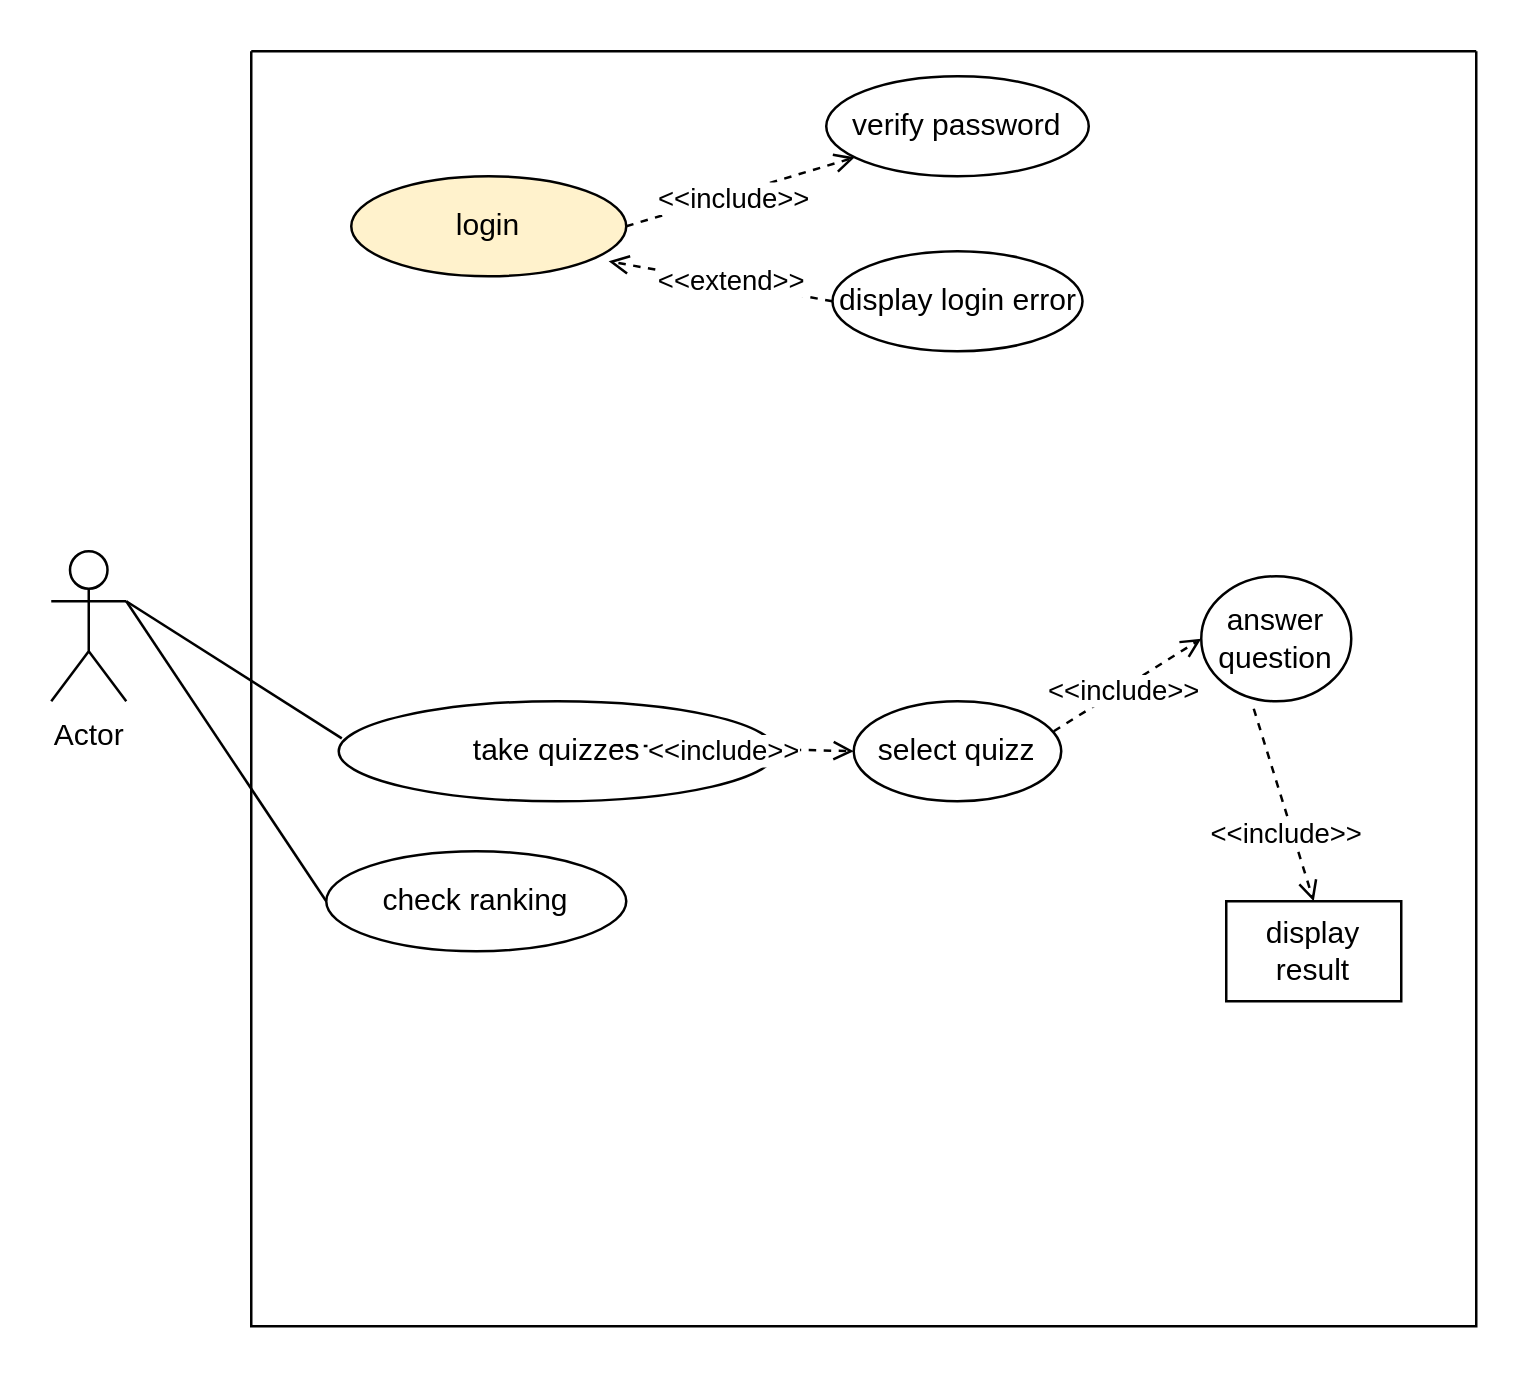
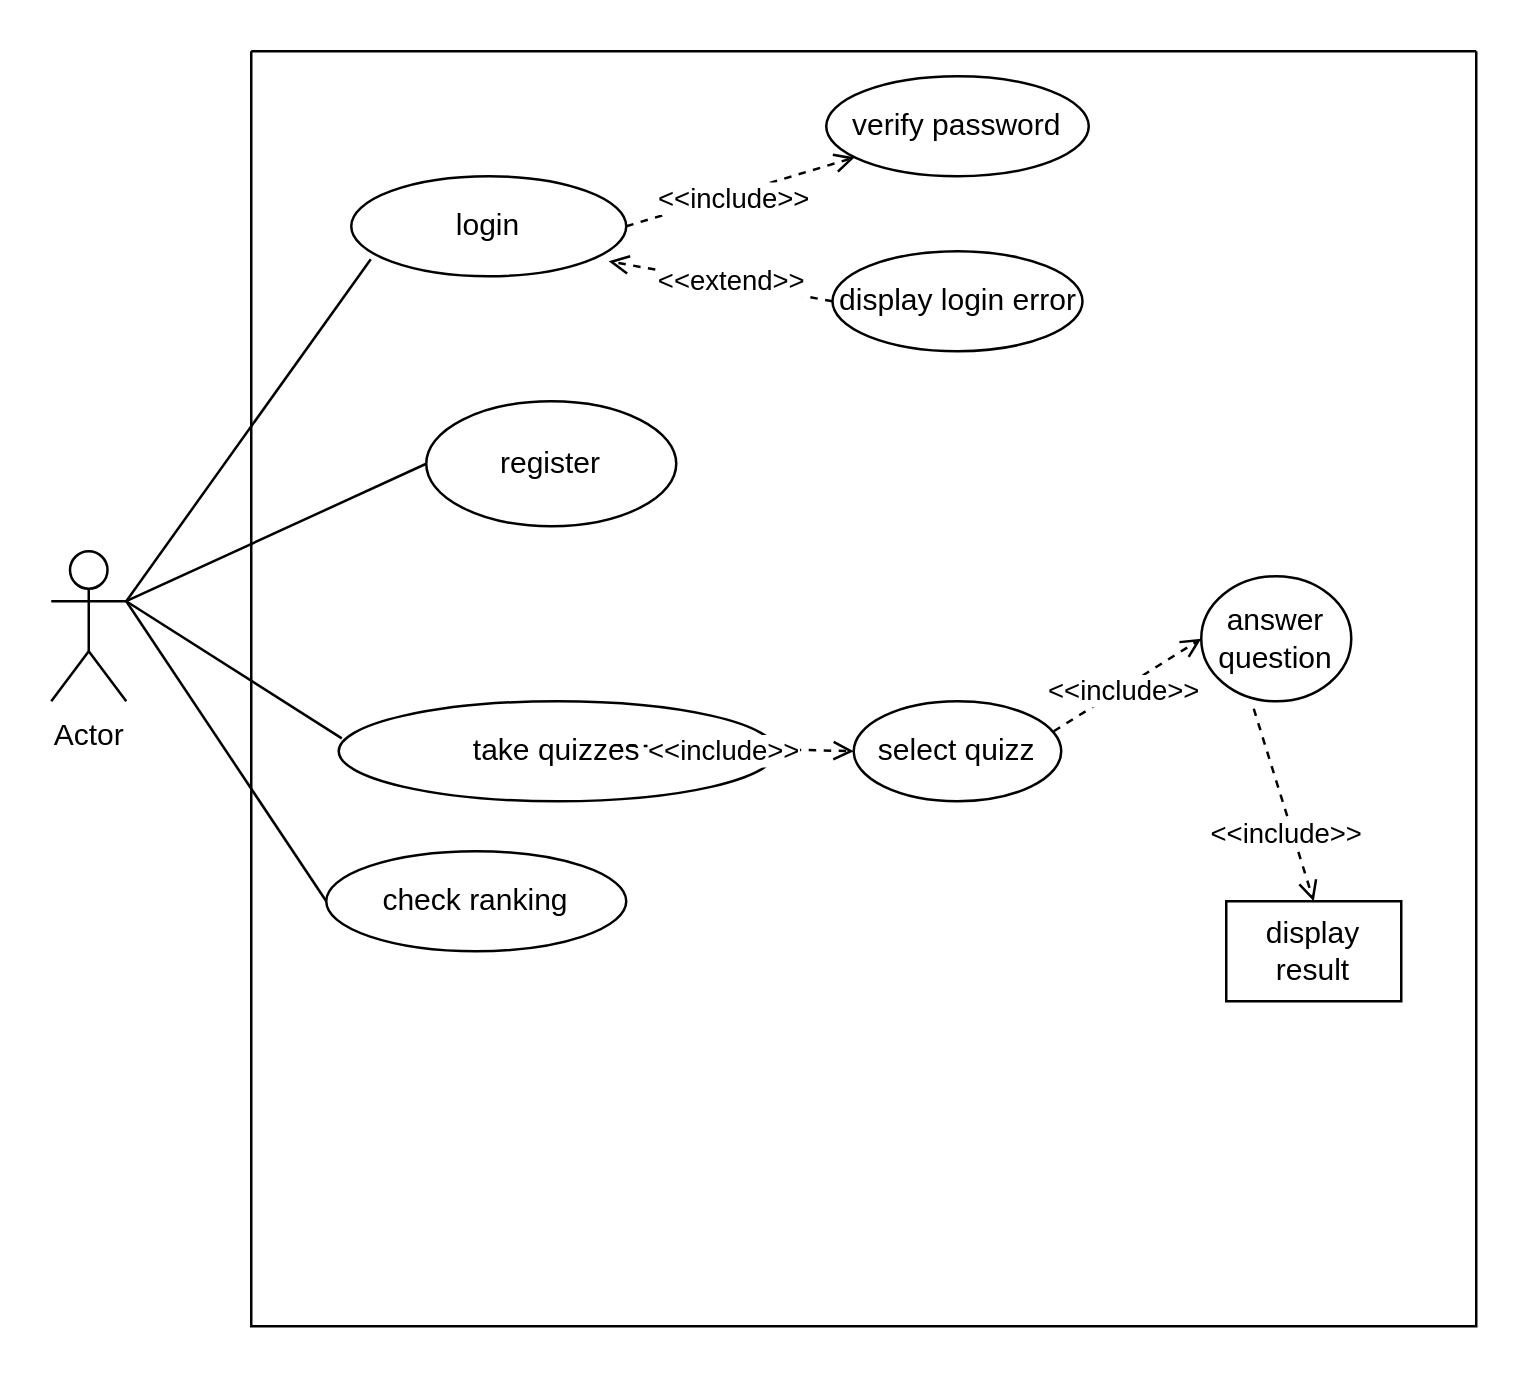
node "login": fillcolor #fff2cc -> #ffffff
node "register": added
edge "register" -- "Actor": added
edge "login" -- "Actor": added
